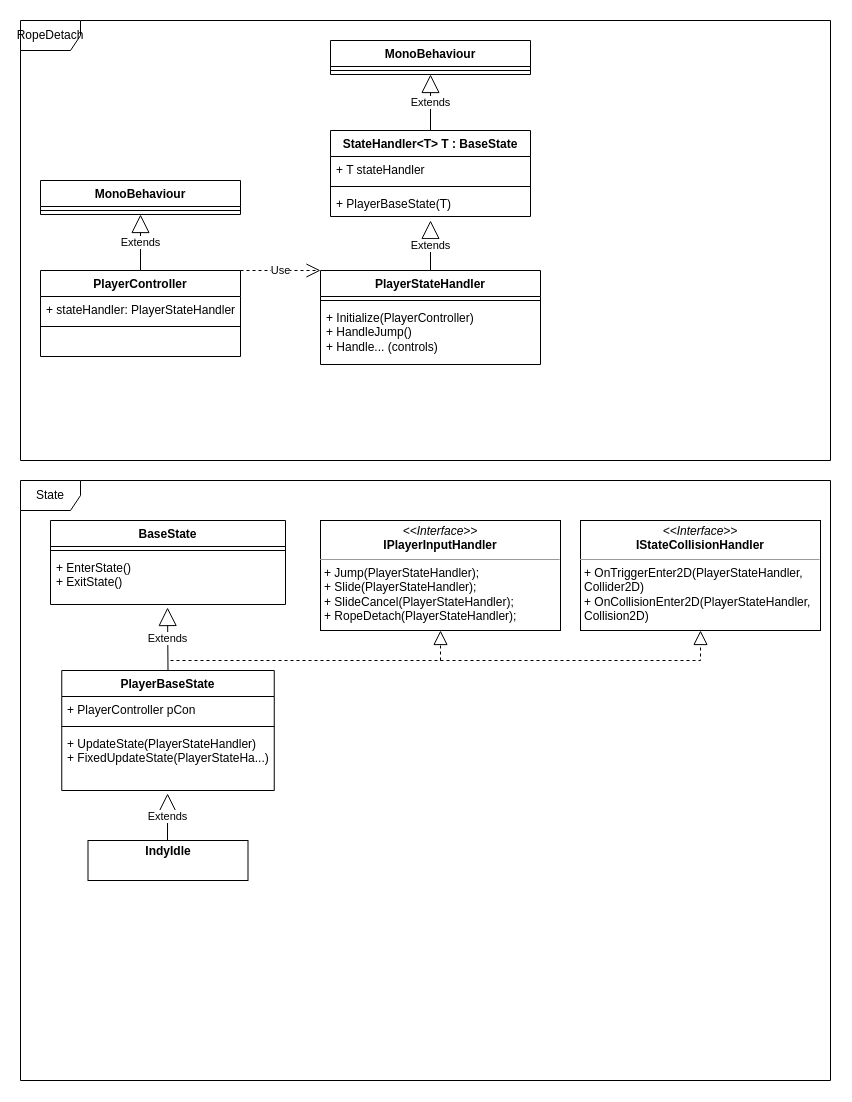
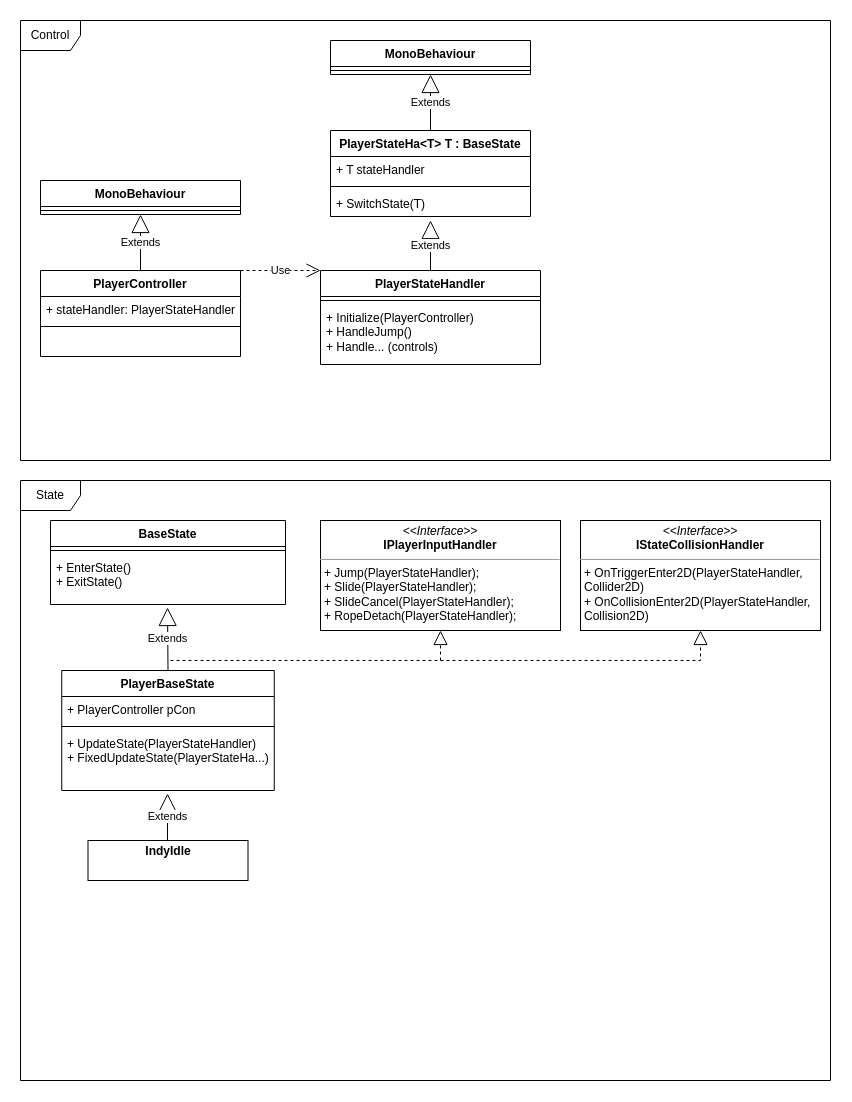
node "RopeDetach": label "RopeDetach" -> "Control"
node "StateHandler<T> T : BaseState": label "StateHandler<T> T : BaseState" -> "PlayerStateHa<T> T : BaseState"
node "+ PlayerBaseState(T)": label "+ PlayerBaseState(T)" -> "+ SwitchState(T)"
